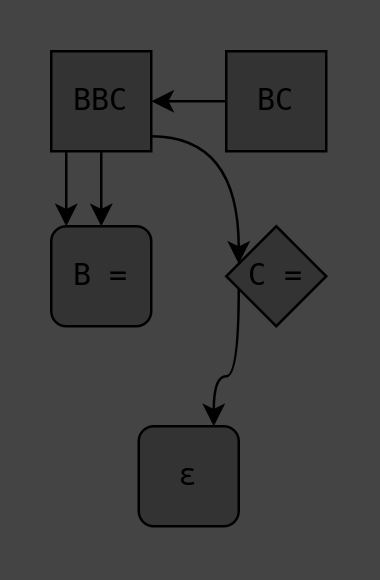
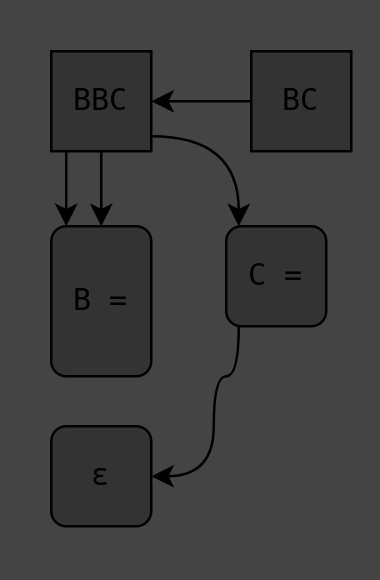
node "BC": moved (276, 101) -> (301, 101)
node "B =": size 100x100 -> 100x150
node "C =": shape diamond -> rounded rectangle
node "ε": moved (189, 476) -> (101, 476)
